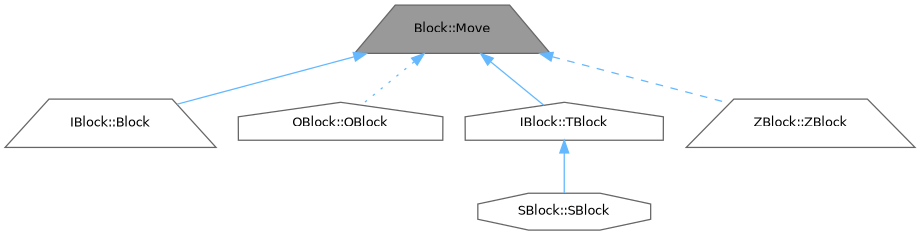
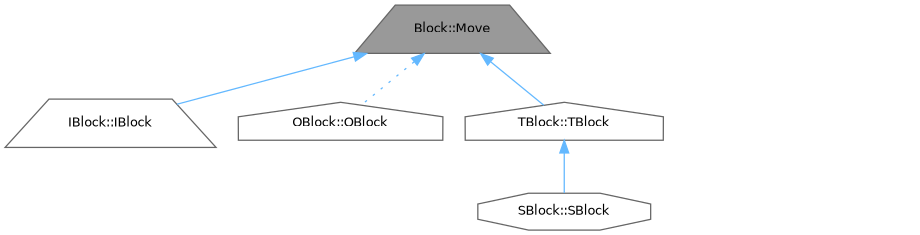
node "IBlock::Block": label "IBlock::Block" -> "IBlock::IBlock"
node "IBlock::TBlock": label "IBlock::TBlock" -> "TBlock::TBlock"
node "ZBlock::ZBlock": removed
